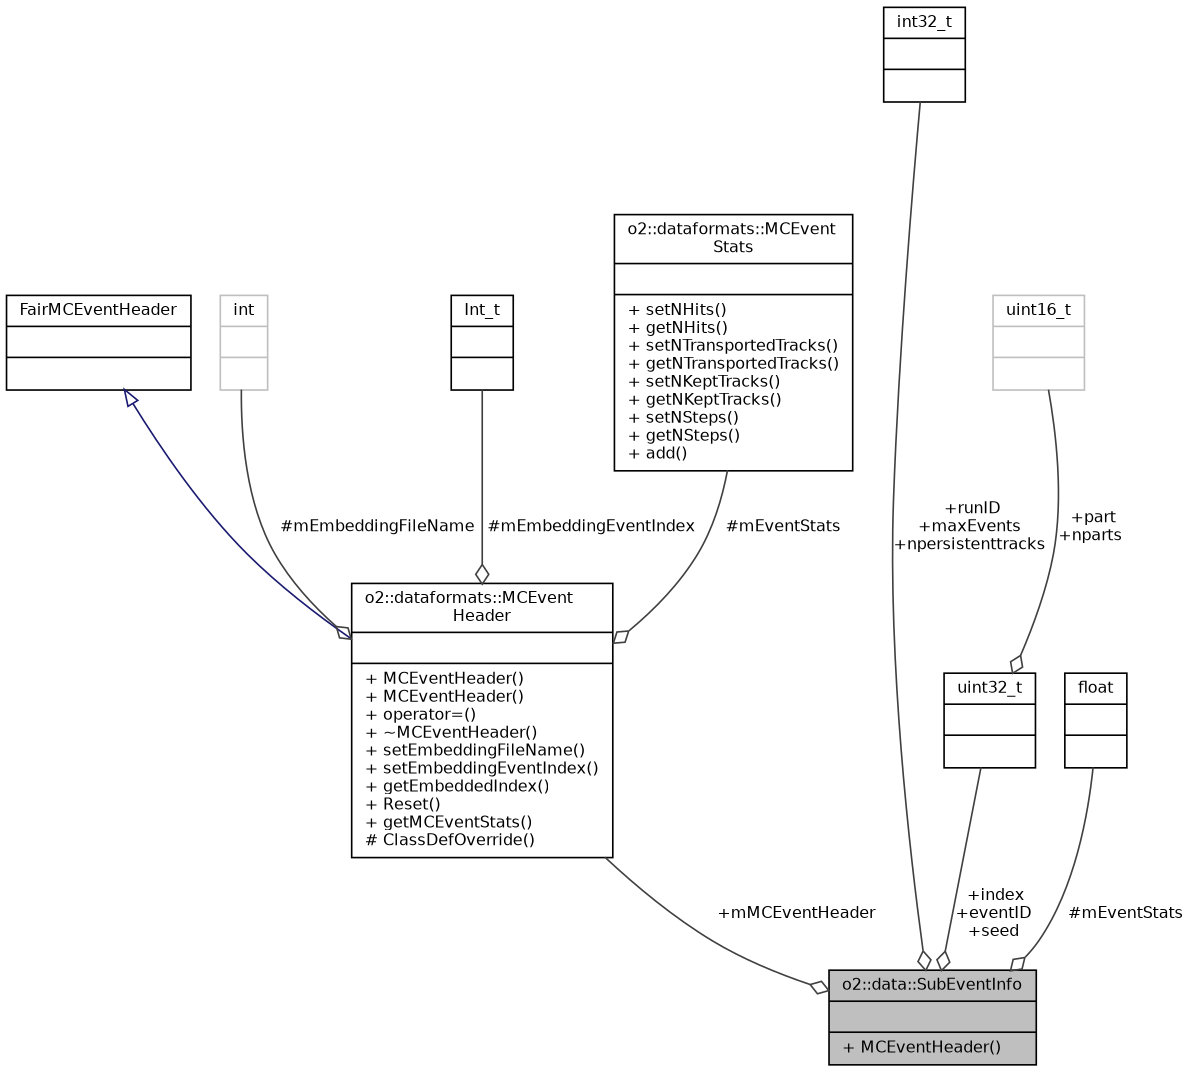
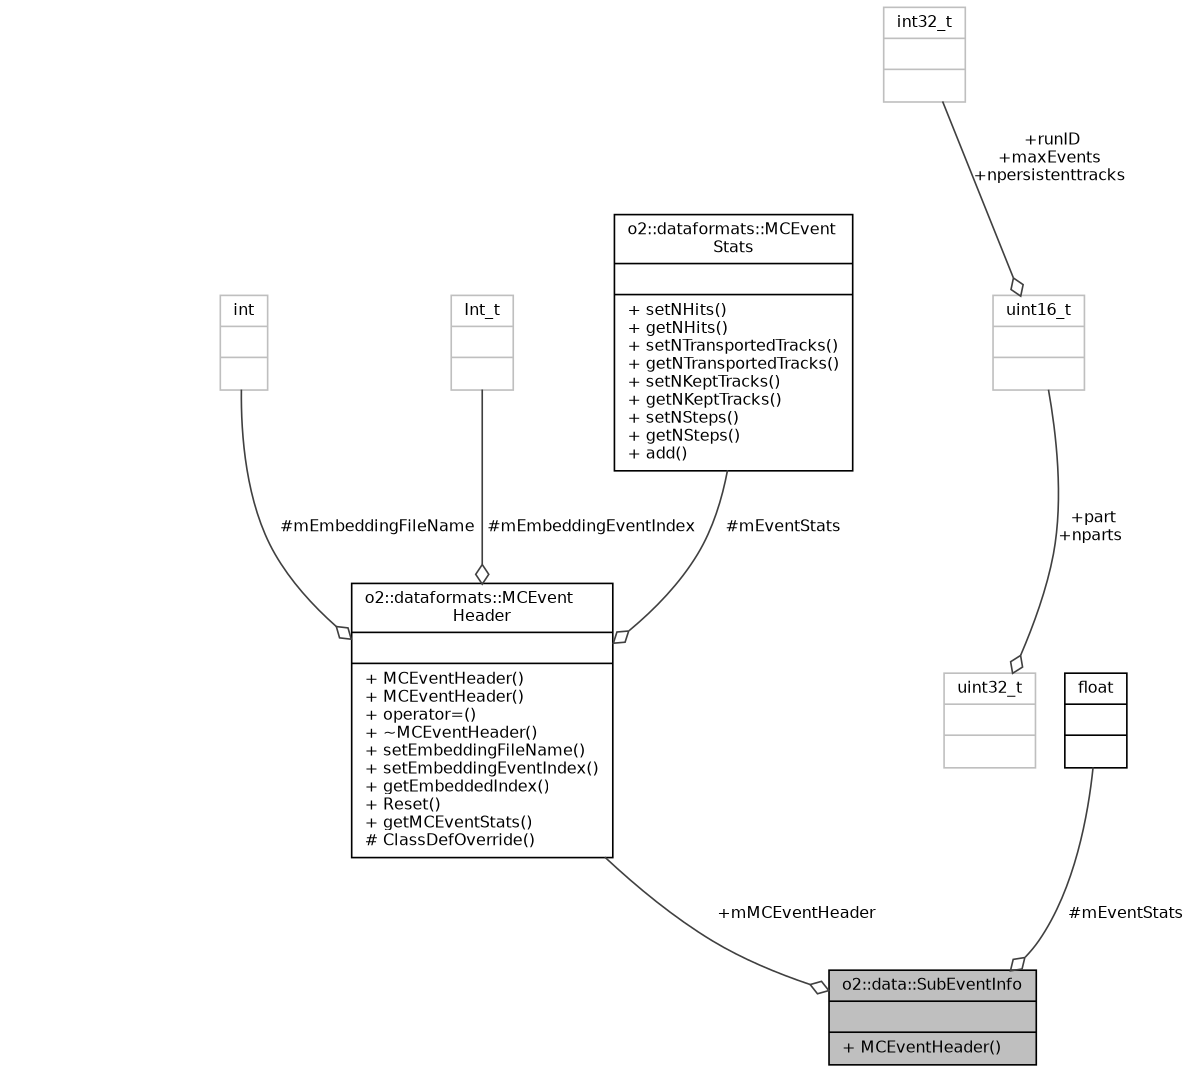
node "int32_t": color black -> grey75
node "FairMCEventHeader": removed
node "Int_t": color black -> grey75
edge "int32_t" -> "o2::data::SubEventInfo": now "int32_t" -> "uint16_t"
node "uint32_t": color black -> grey75
edge "uint32_t" -> "o2::data::SubEventInfo": removed, label "+index +eventID +seed"
